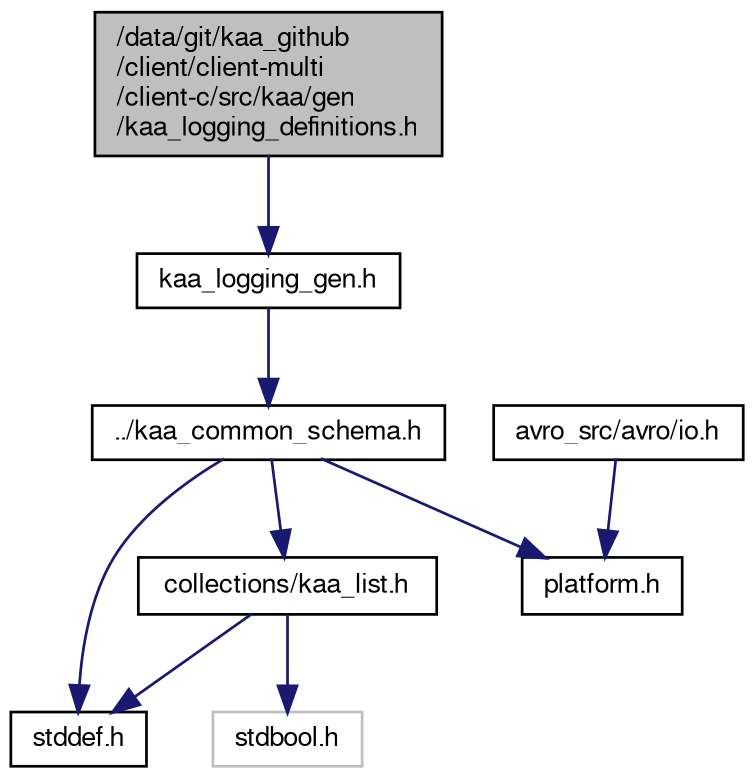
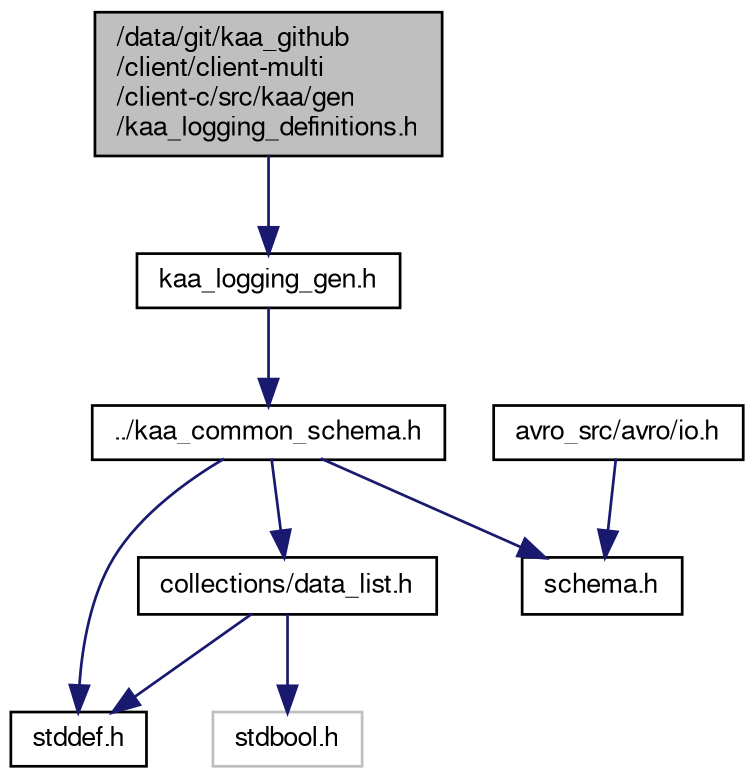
node "collections/kaa_list.h": label "collections/kaa_list.h" -> "collections/data_list.h"
node "platform.h": label "platform.h" -> "schema.h"
